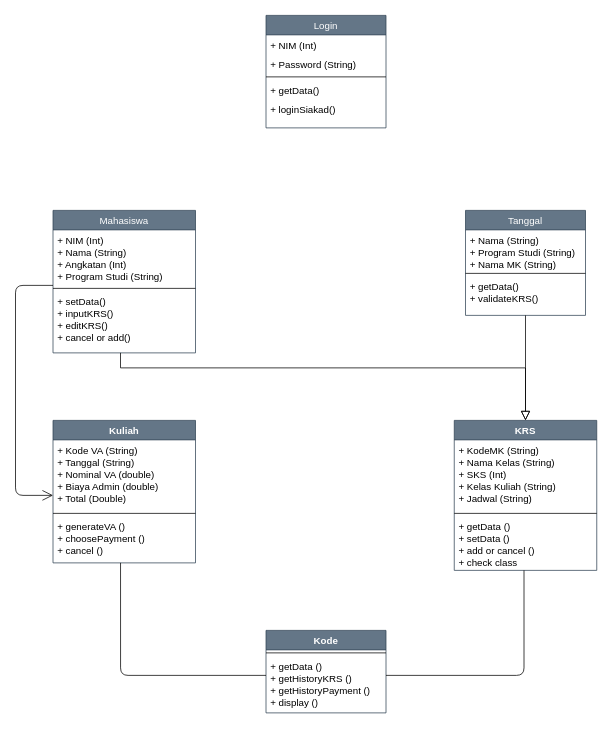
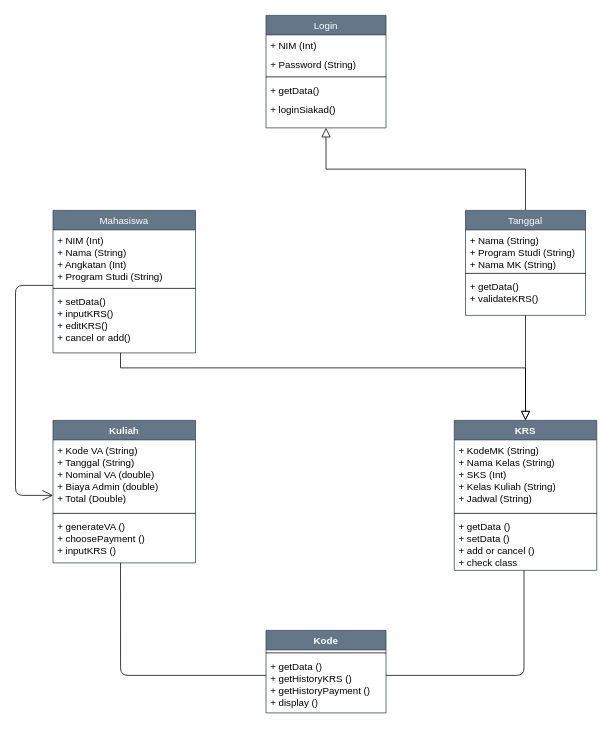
edge "Tanggal" -> "Login": added
node "+ generateVA () + choosePayment () + cancel ()": label "+ generateVA () + choosePayment () + cancel ()" -> "+ generateVA () + choosePayment () + inputKRS ()"
